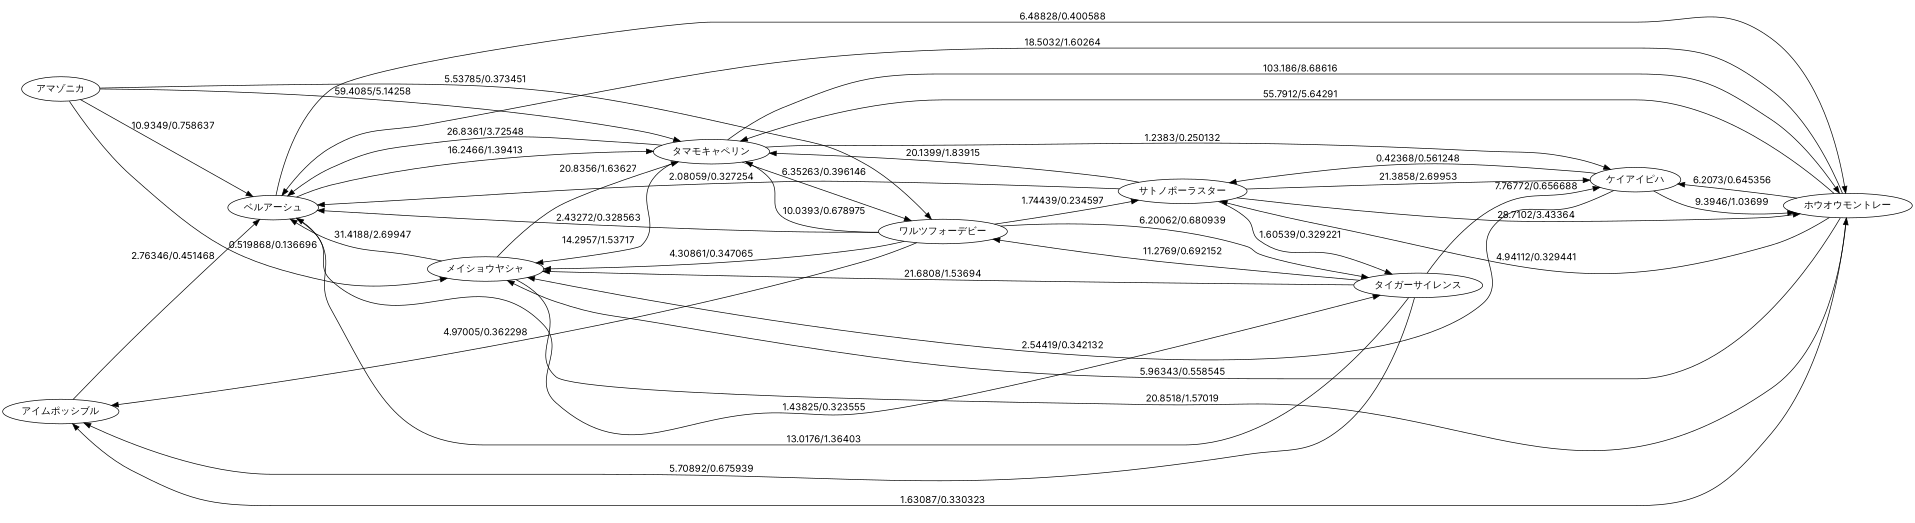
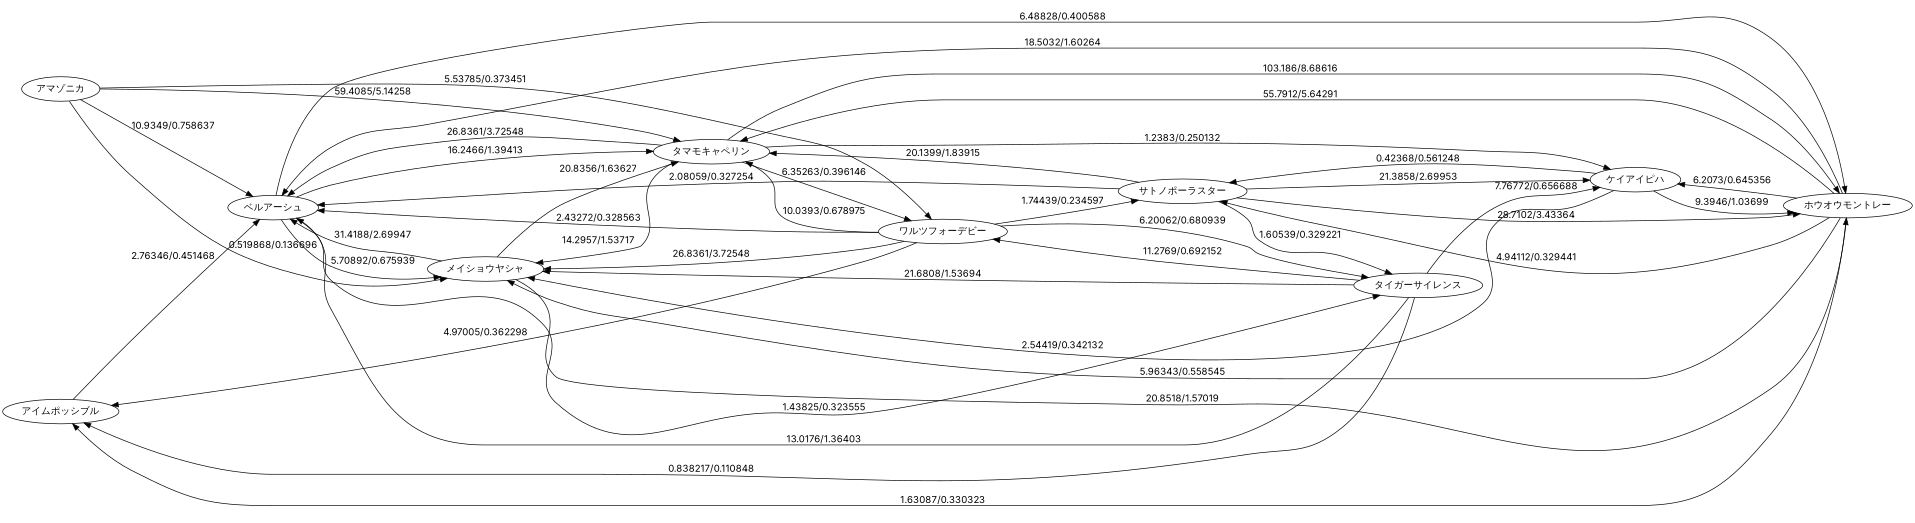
edge "ワルツフォーデビー" -> "メイショウヤシャ": label "4.30861/0.347065" -> "26.8361/3.72548"
edge "ベルアーシュ" -> "メイショウヤシャ": added, label "5.70892/0.675939"
edge "タイガーサイレンス" -> "アイムポッシブル": label "5.70892/0.675939" -> "0.838217/0.110848"
